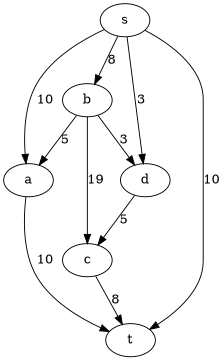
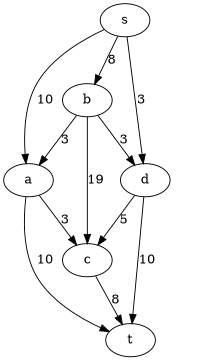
edge "b" -> "a": label "5" -> "3"
edge "s" -> "t": now "d" -> "t"
edge "a" -> "c": added, label "3"
